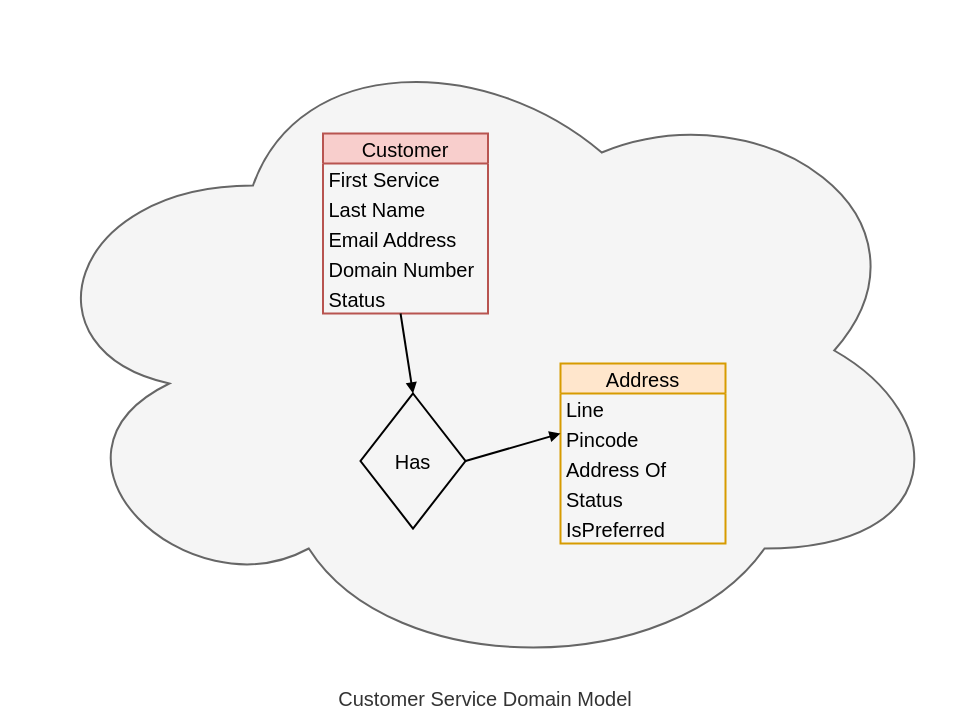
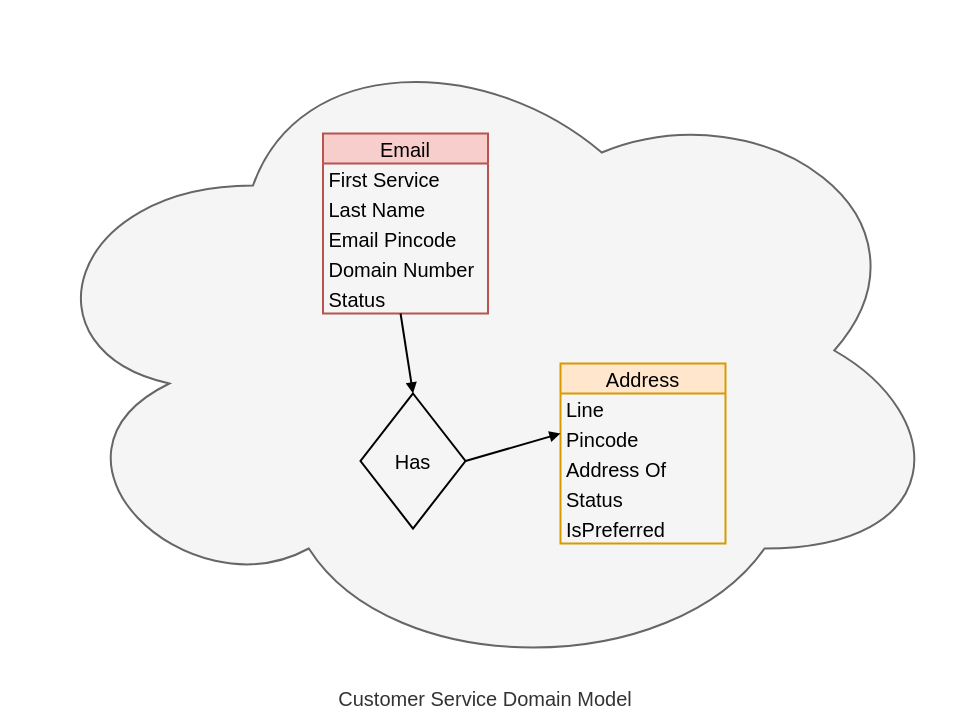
node "Customer": label "Customer" -> "Email"
node "Email Address": label "Email Address" -> "Email Pincode"
